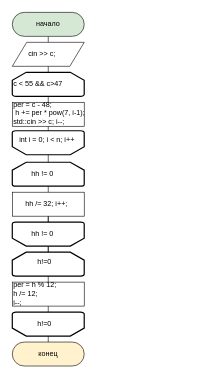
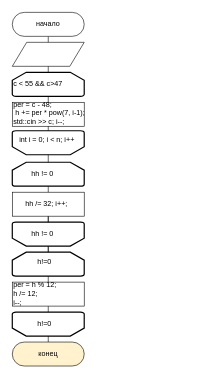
node "начало": fillcolor #d5e8d4 -> #ffffff
node "cin >> c;": removed
